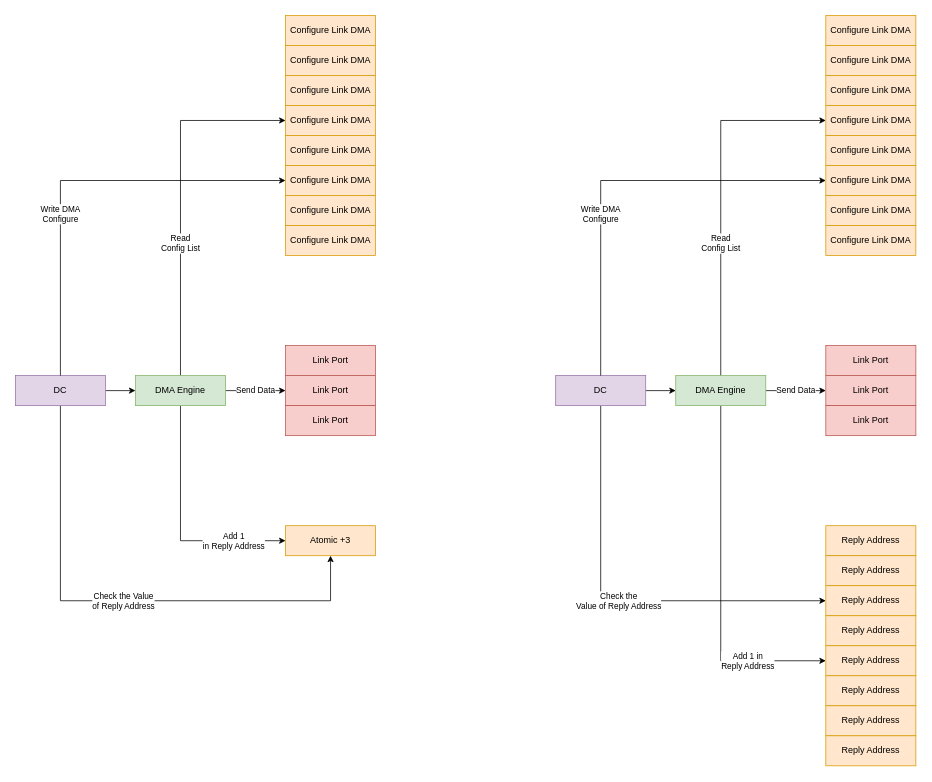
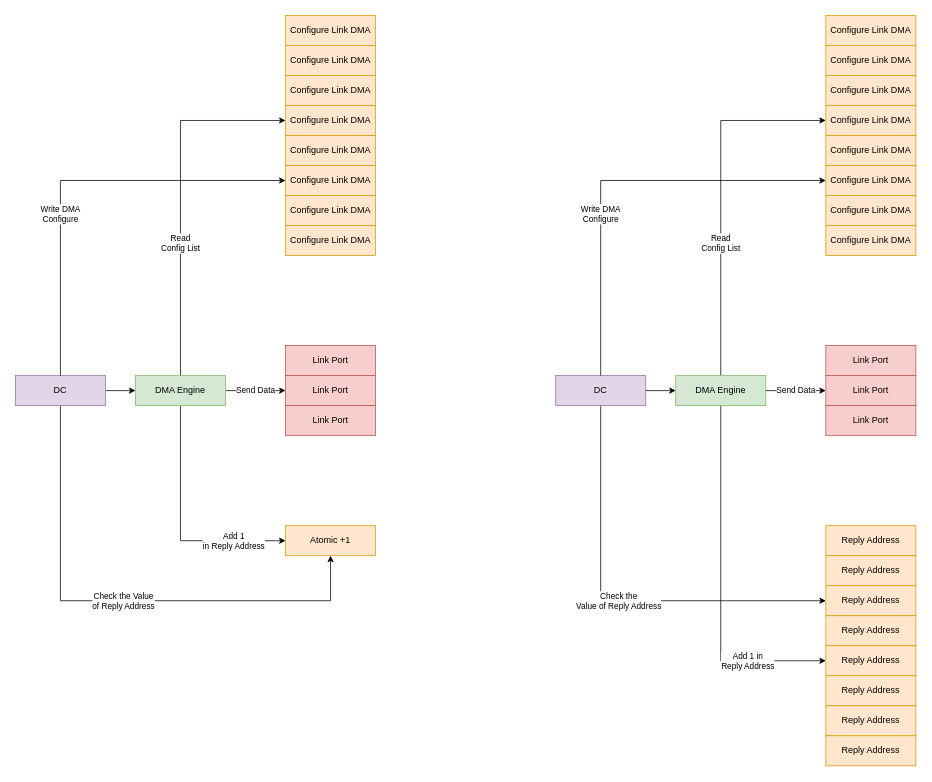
node "Atomic +3": label "Atomic +3" -> "Atomic +1"
